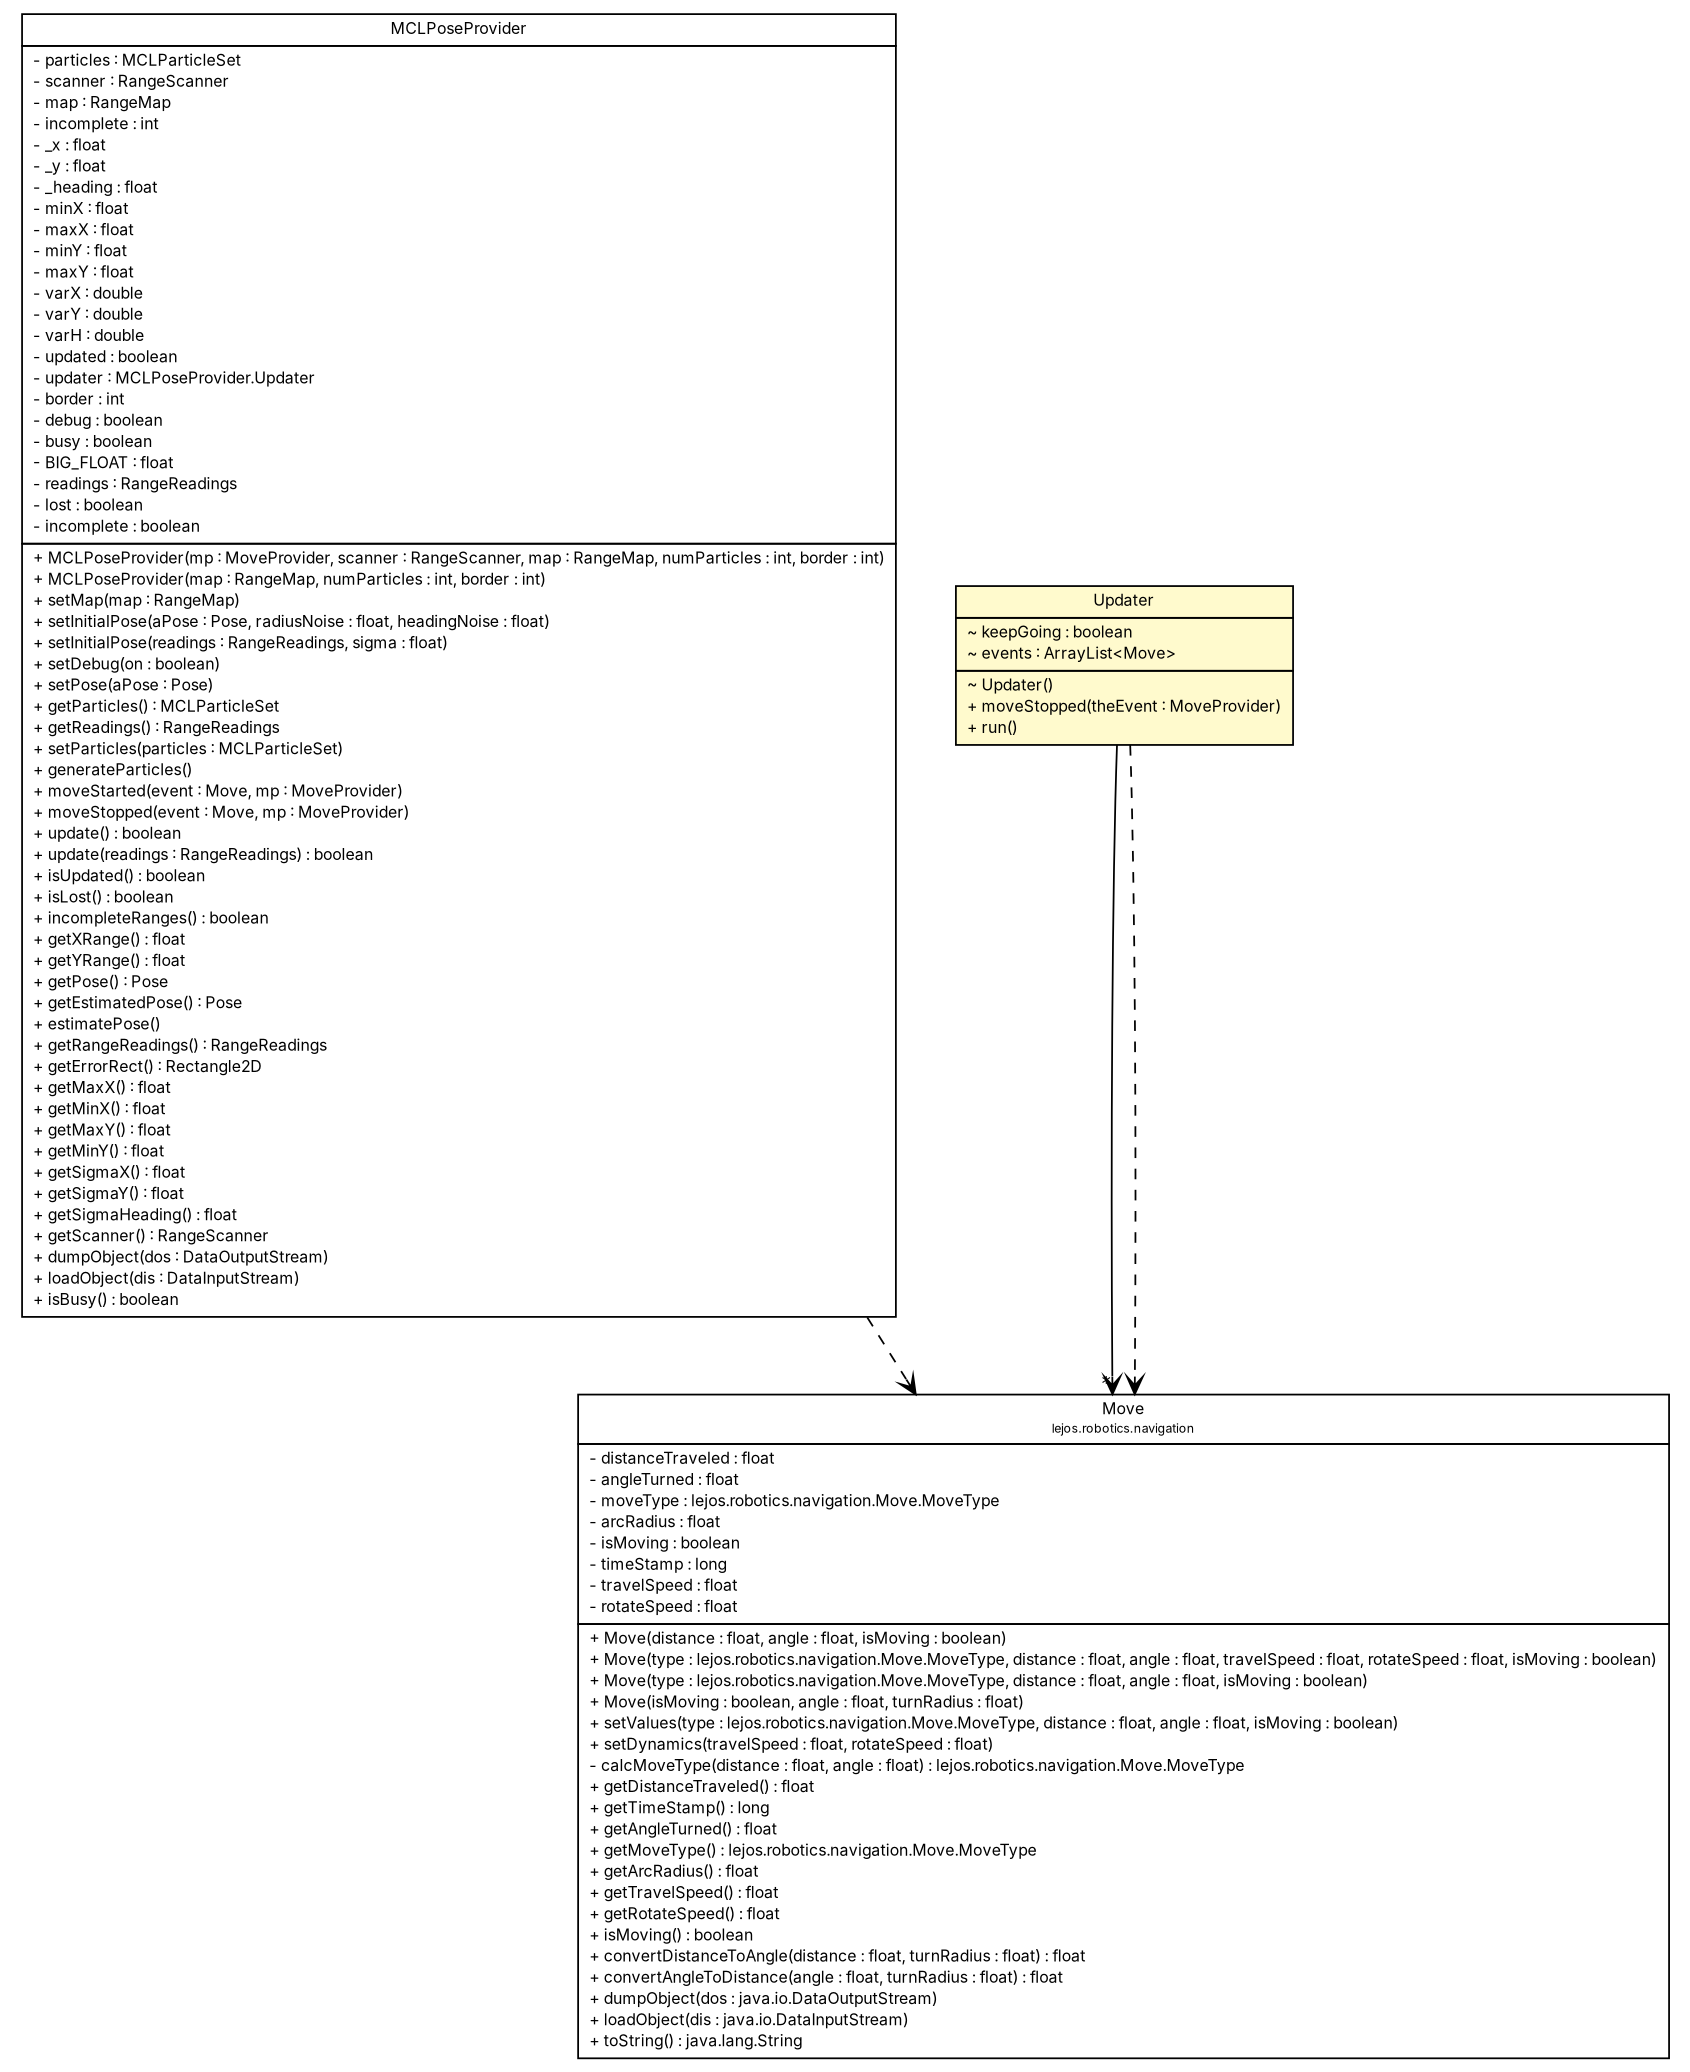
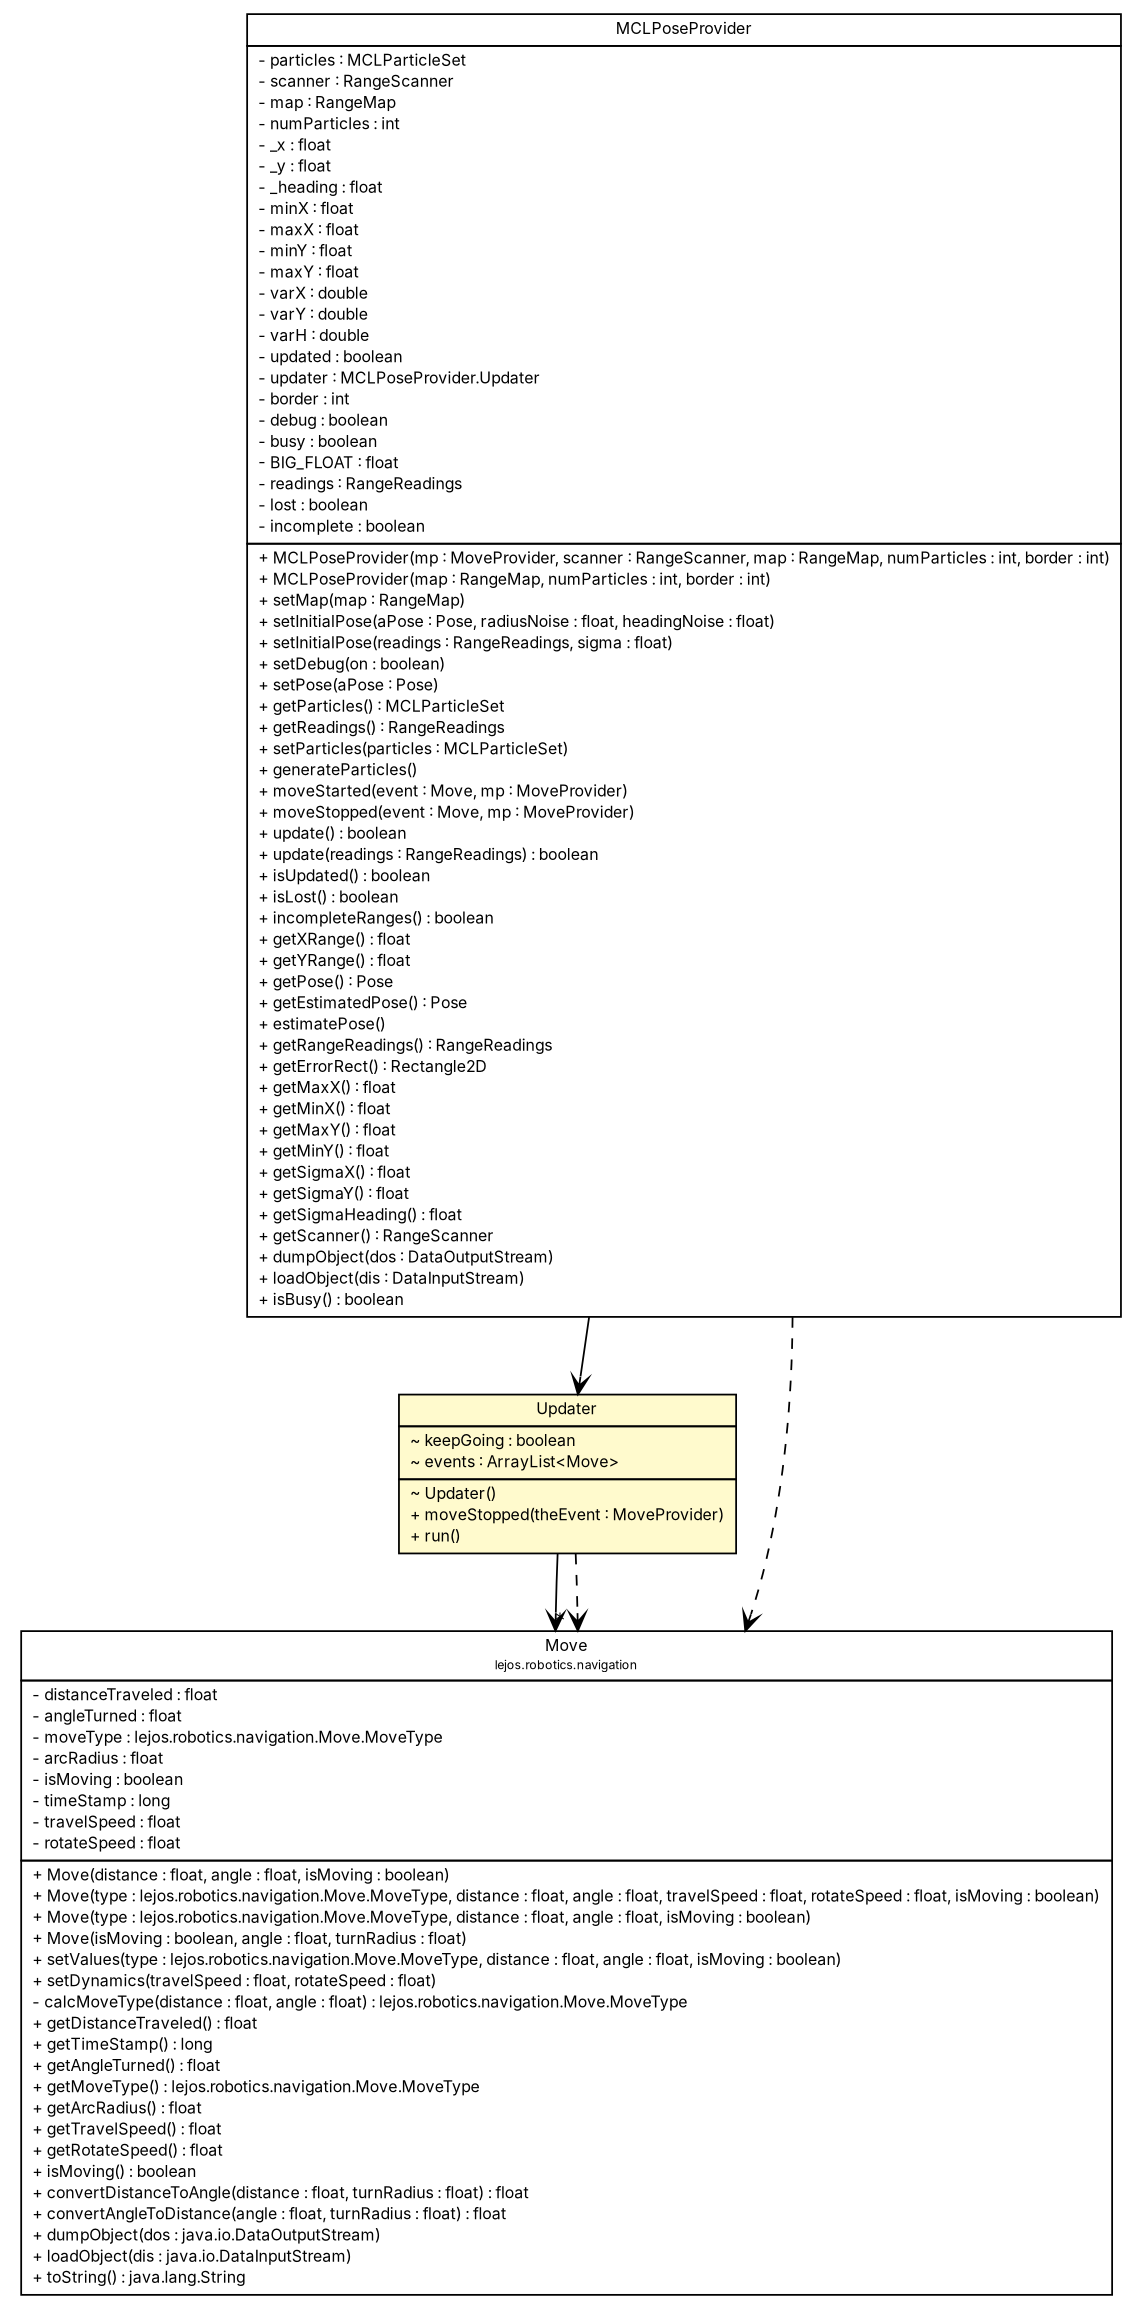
node "MCLPoseProvider": text "- incomplete : int" -> "- numParticles : int"
edge "MCLPoseProvider" -> "Updater": added
